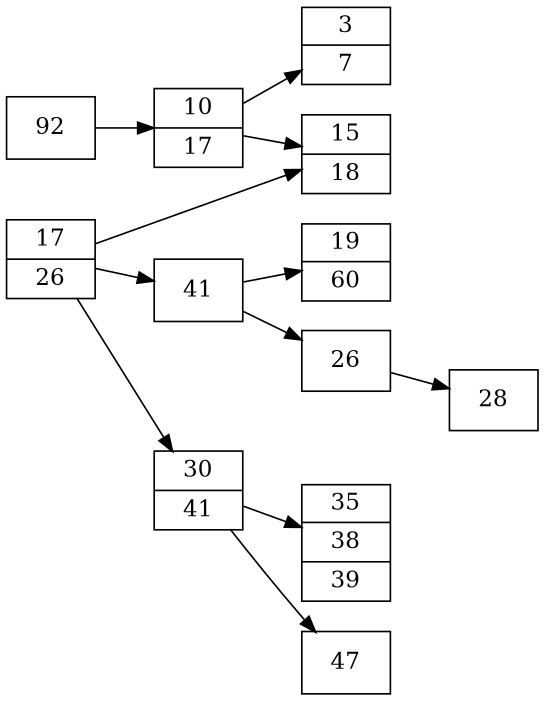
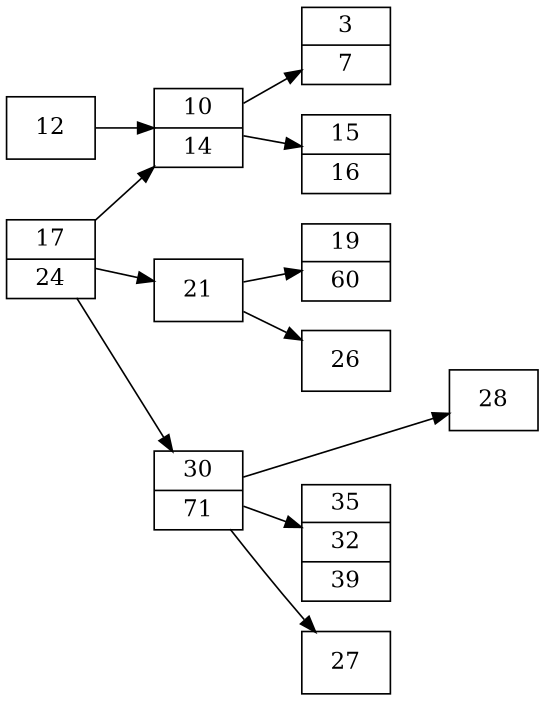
node "92": label "92" -> "12"
node "10": text "17" -> "14"
node "15": text "18" -> "16"
edge "17" -> "15": now "17" -> "10"
node "17": text "26" -> "24"
node "41": label "41" -> "21"
edge "26" -> "28": now "30" -> "28"
node "30": text "41" -> "71"
node "35": text "38" -> "32"
node "47": label "47" -> "27"
